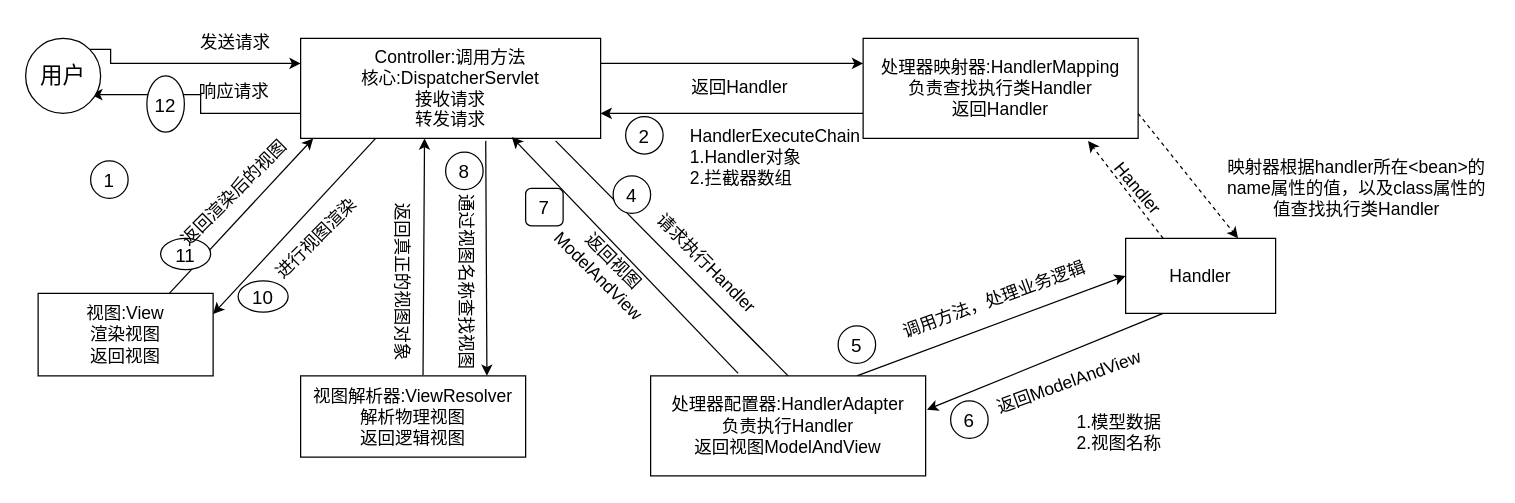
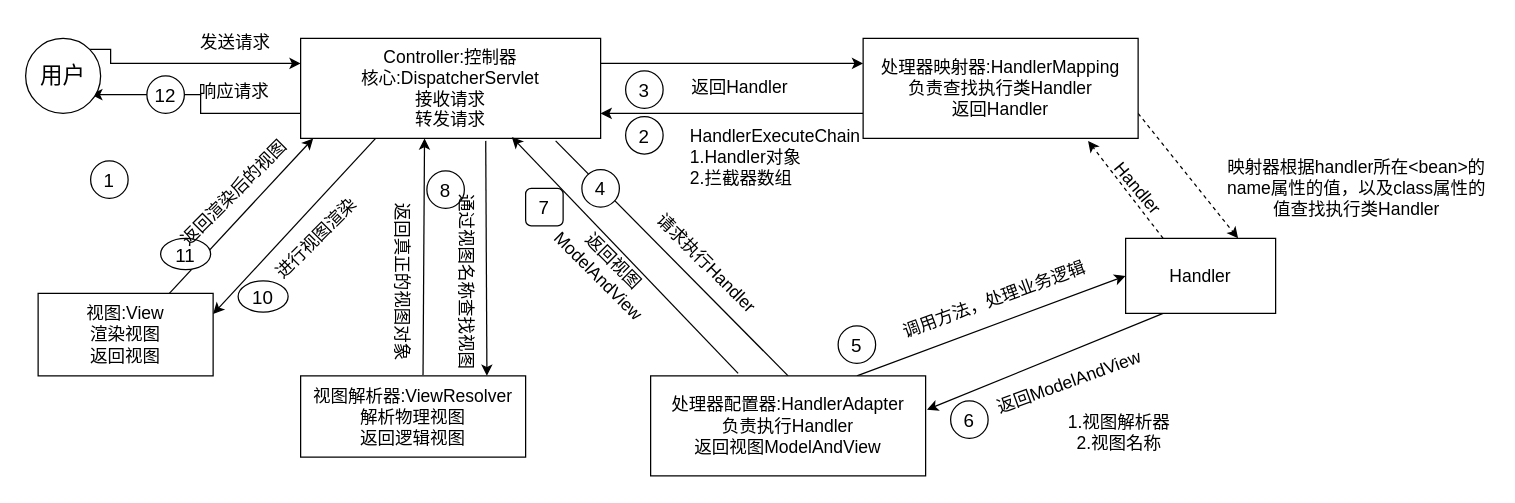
node "Controller:调用方法核心:DispatcherServlet接收请求转发请求": label "Controller:调用方法核心:DispatcherServlet接收请求转发请求" -> "Controller:控制器核心:DispatcherServlet接收请求转发请求"
node "3": added
node "12": size 38x56 -> 38x38
node "8": moved (464, 171) -> (446, 189)
node "4": moved (632, 194) -> (601, 188)
node "1.模型数据 2.视图名称": label "1.模型数据 2.视图名称" -> "1.视图解析器 2.视图名称"
